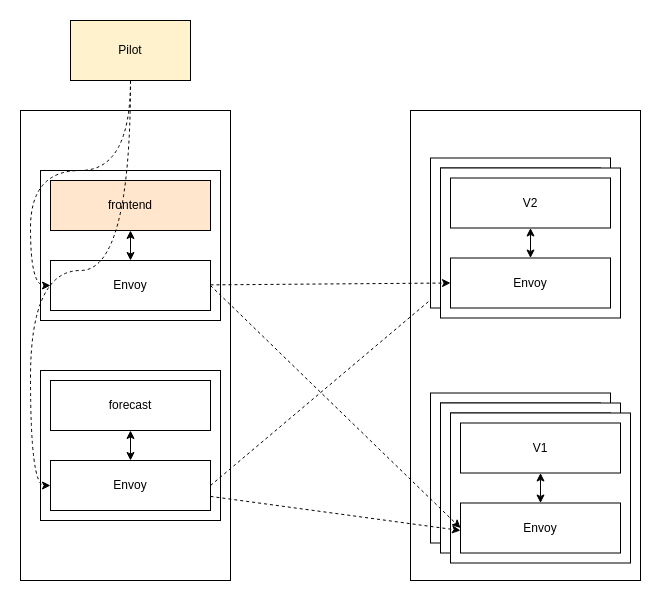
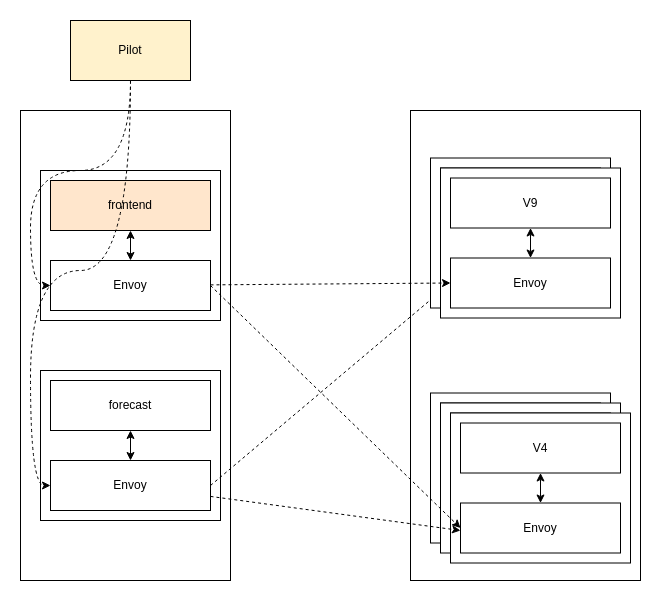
node "V2": label "V2" -> "V9"
node "V1": label "V1" -> "V4"
